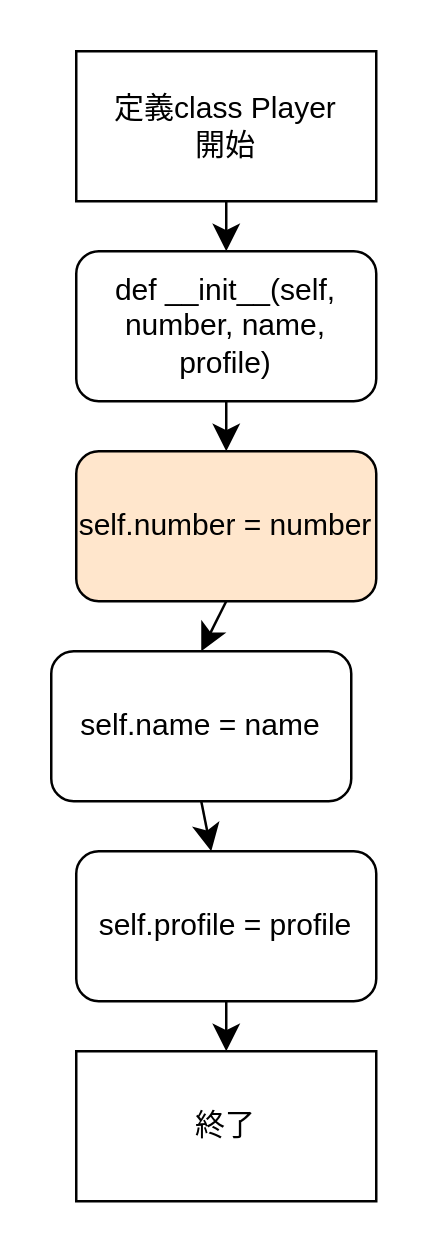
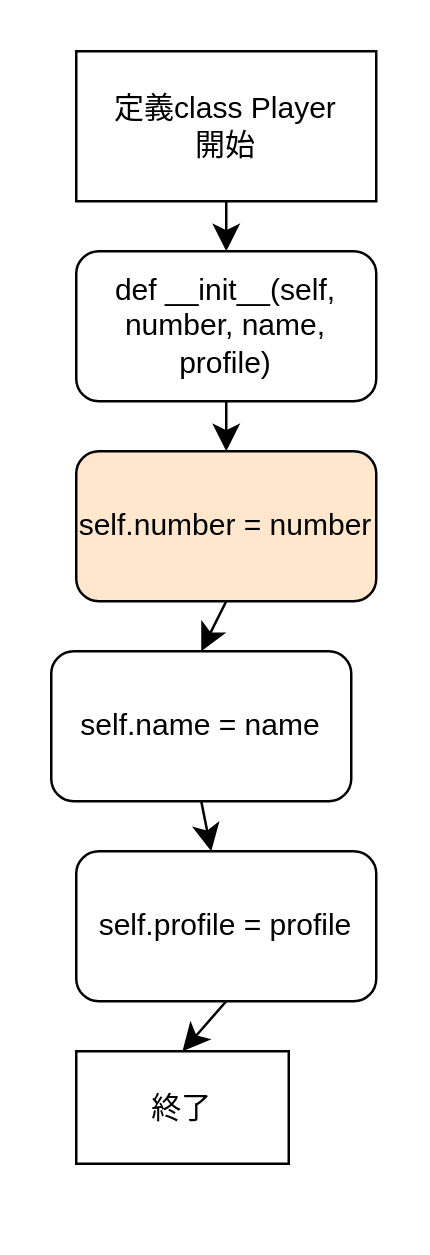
node "終了": size 300x150 -> 213x113
